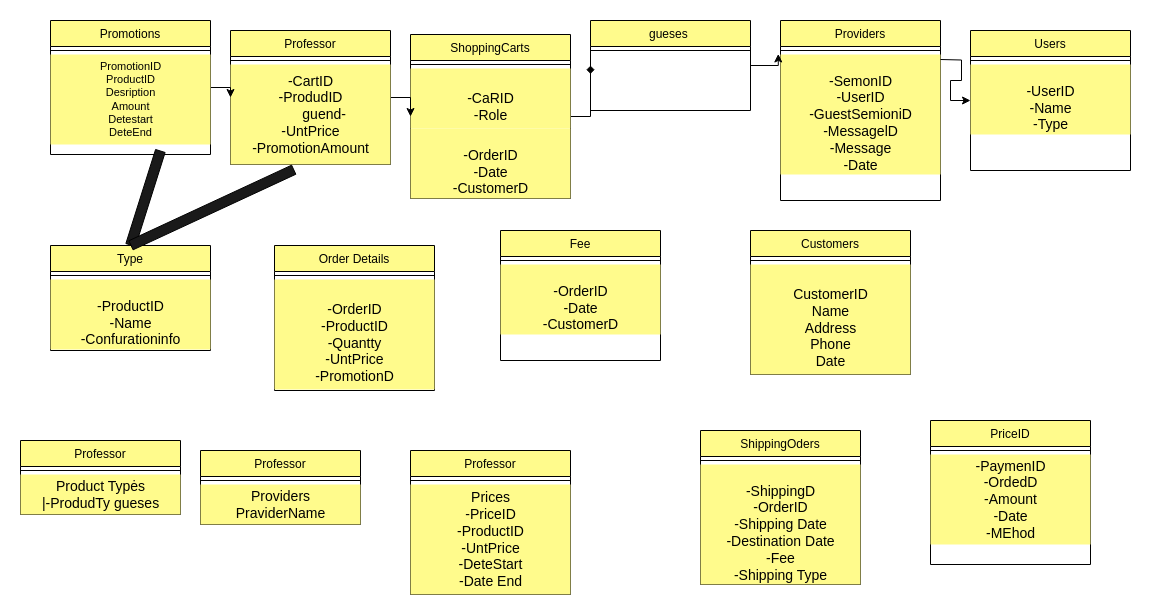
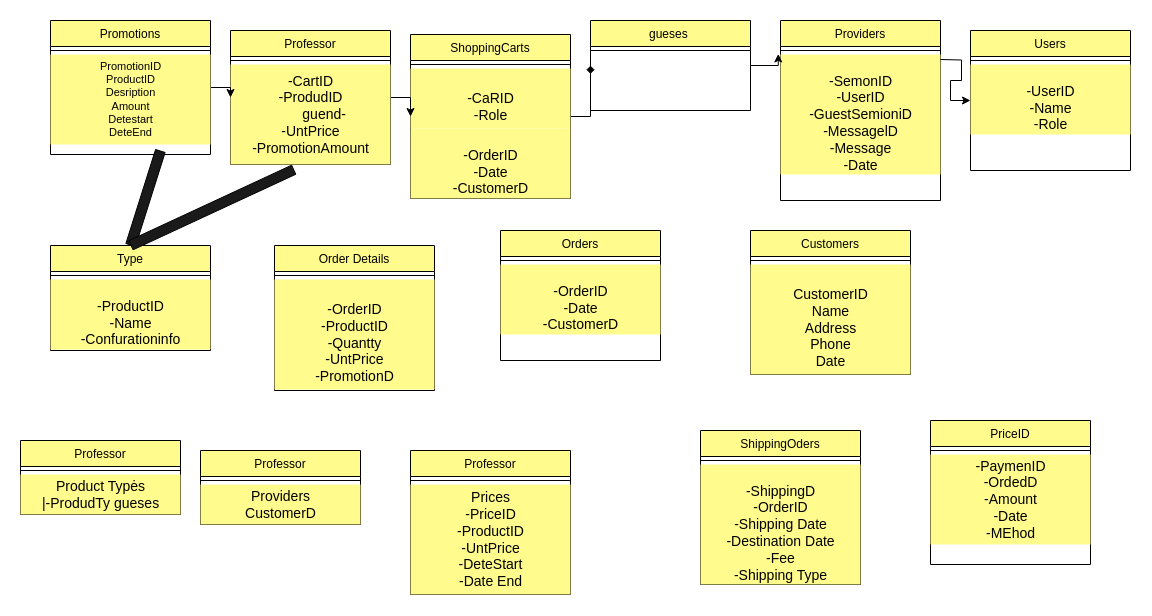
node "-UserID -Name -Type": label "-UserID -Name -Type" -> "-UserID -Name -Role"
node "Fee": label "Fee" -> "Orders"
node "Providers PraviderName": label "Providers PraviderName" -> "Providers CustomerD"
